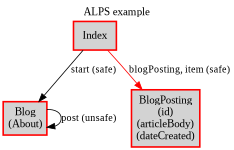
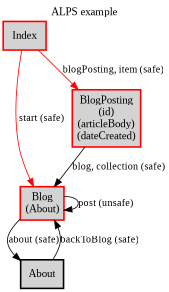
edge "Index" -> "Blog": color black -> red
edge "BlogPosting" -> "Blog": added, label "blog, collection (safe)"
node "About": added
